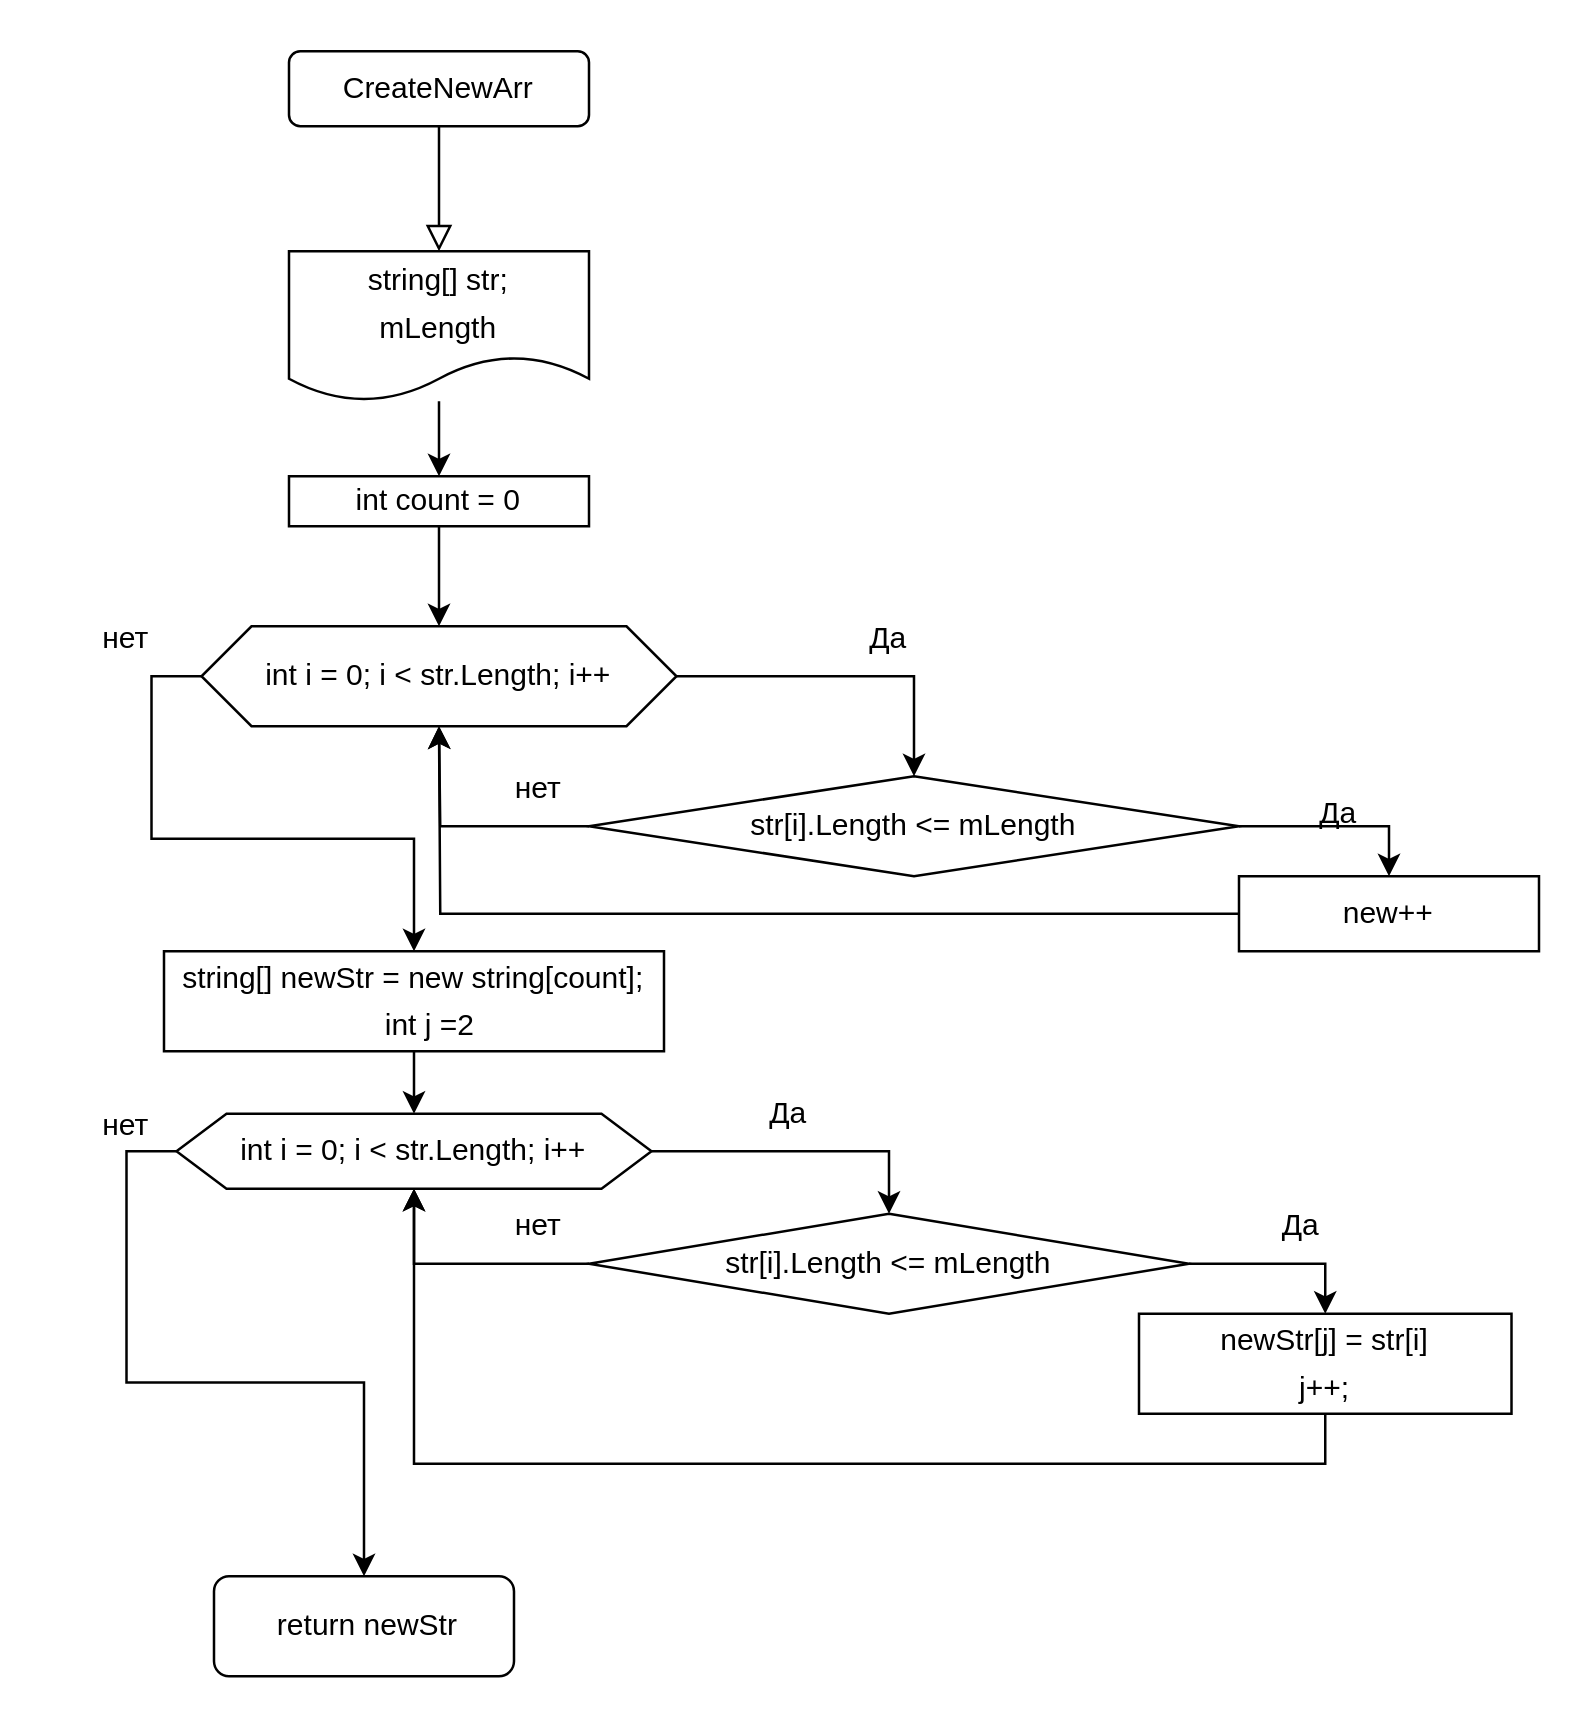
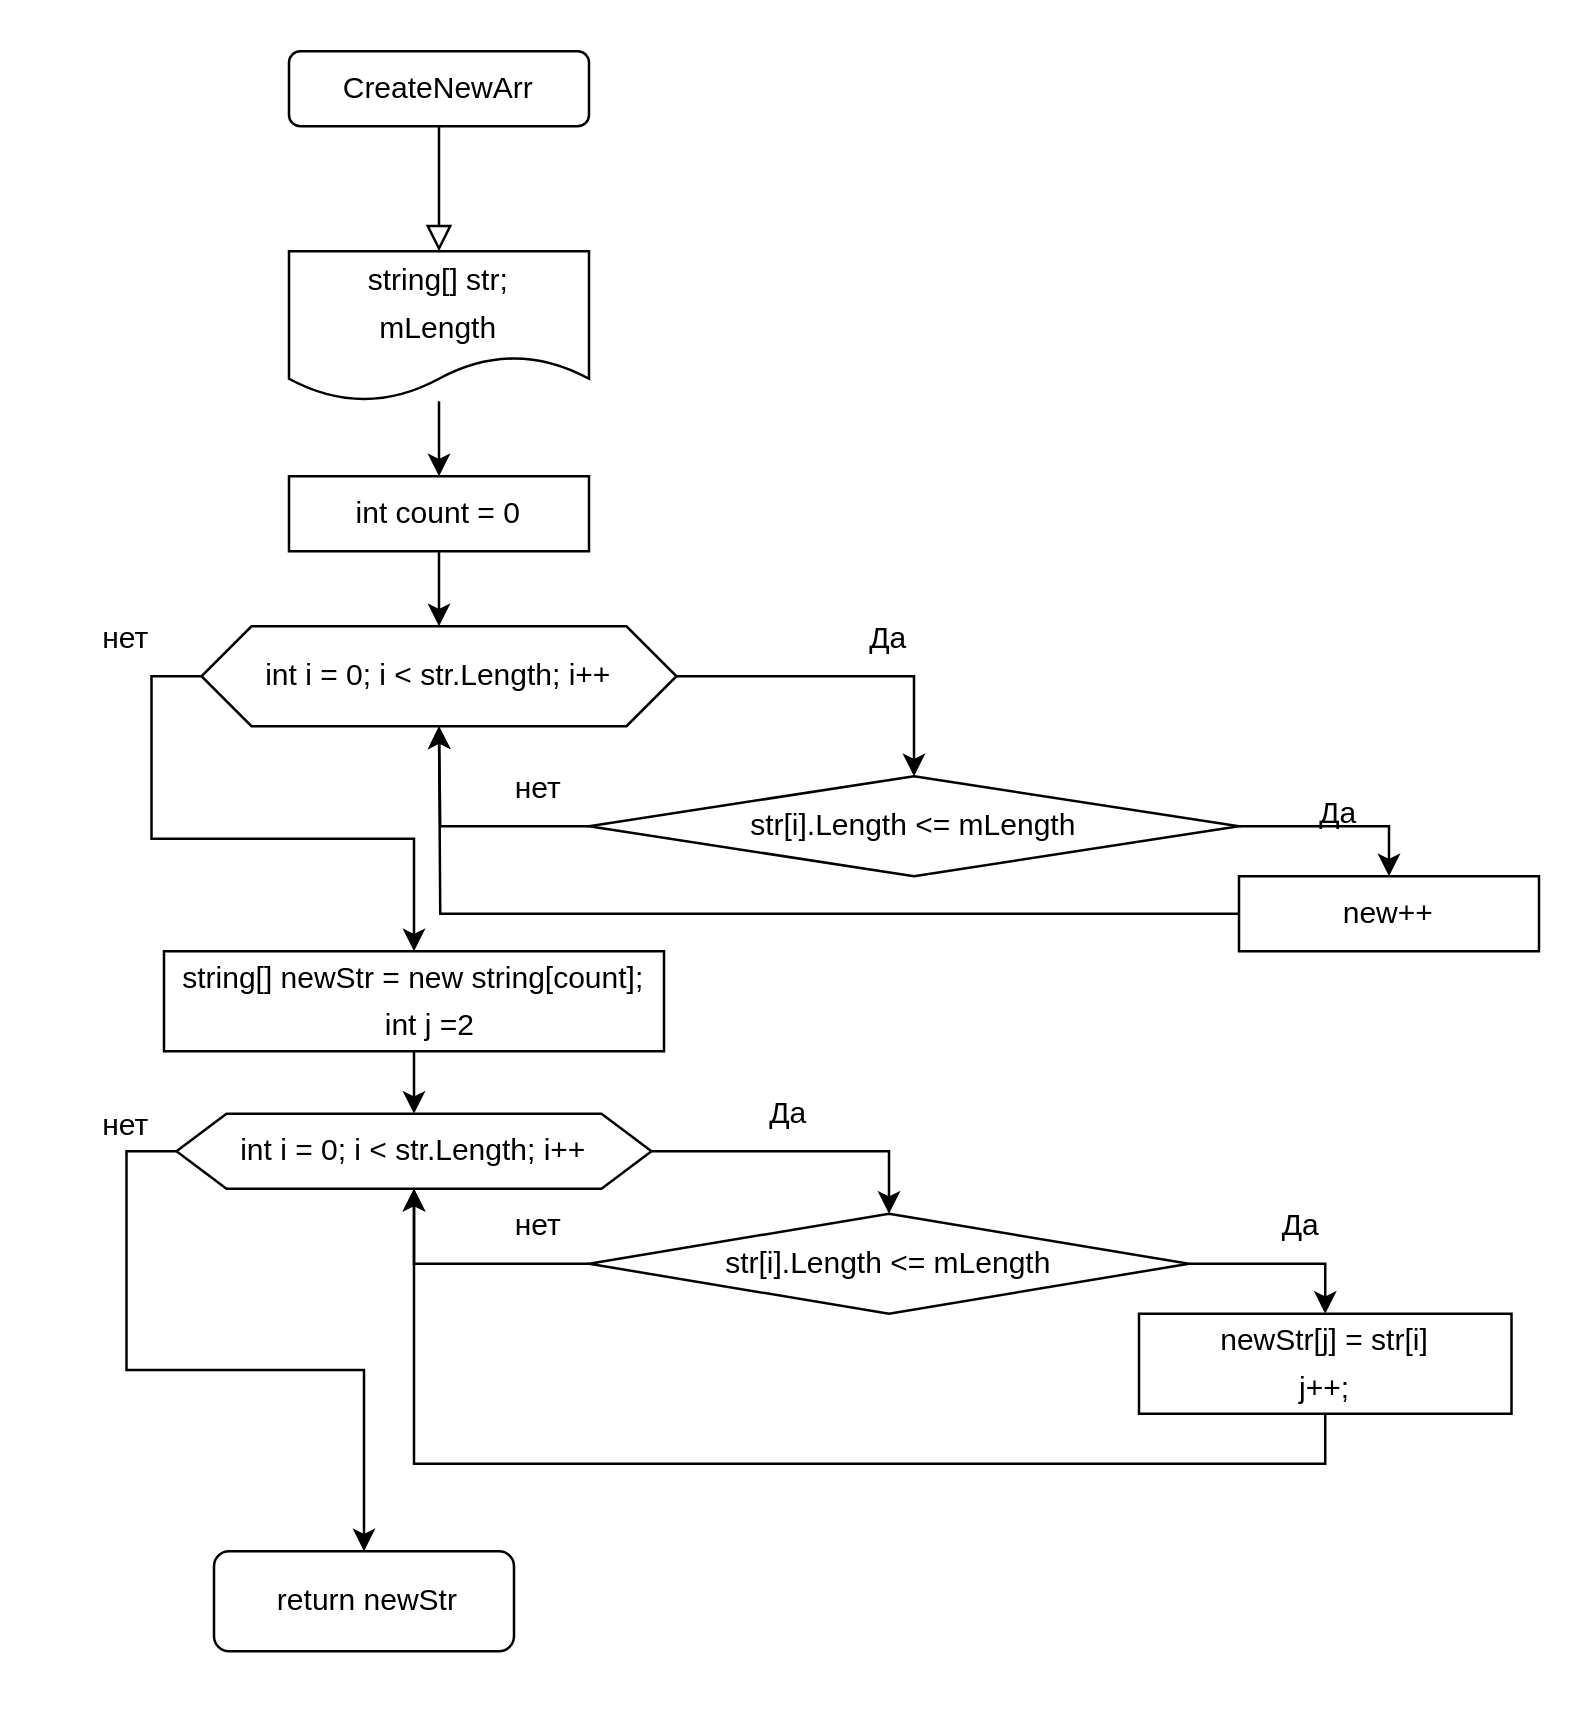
node "int count = 0": size 300x50 -> 300x75
node "return newStr": moved (364, 1626) -> (364, 1601)
